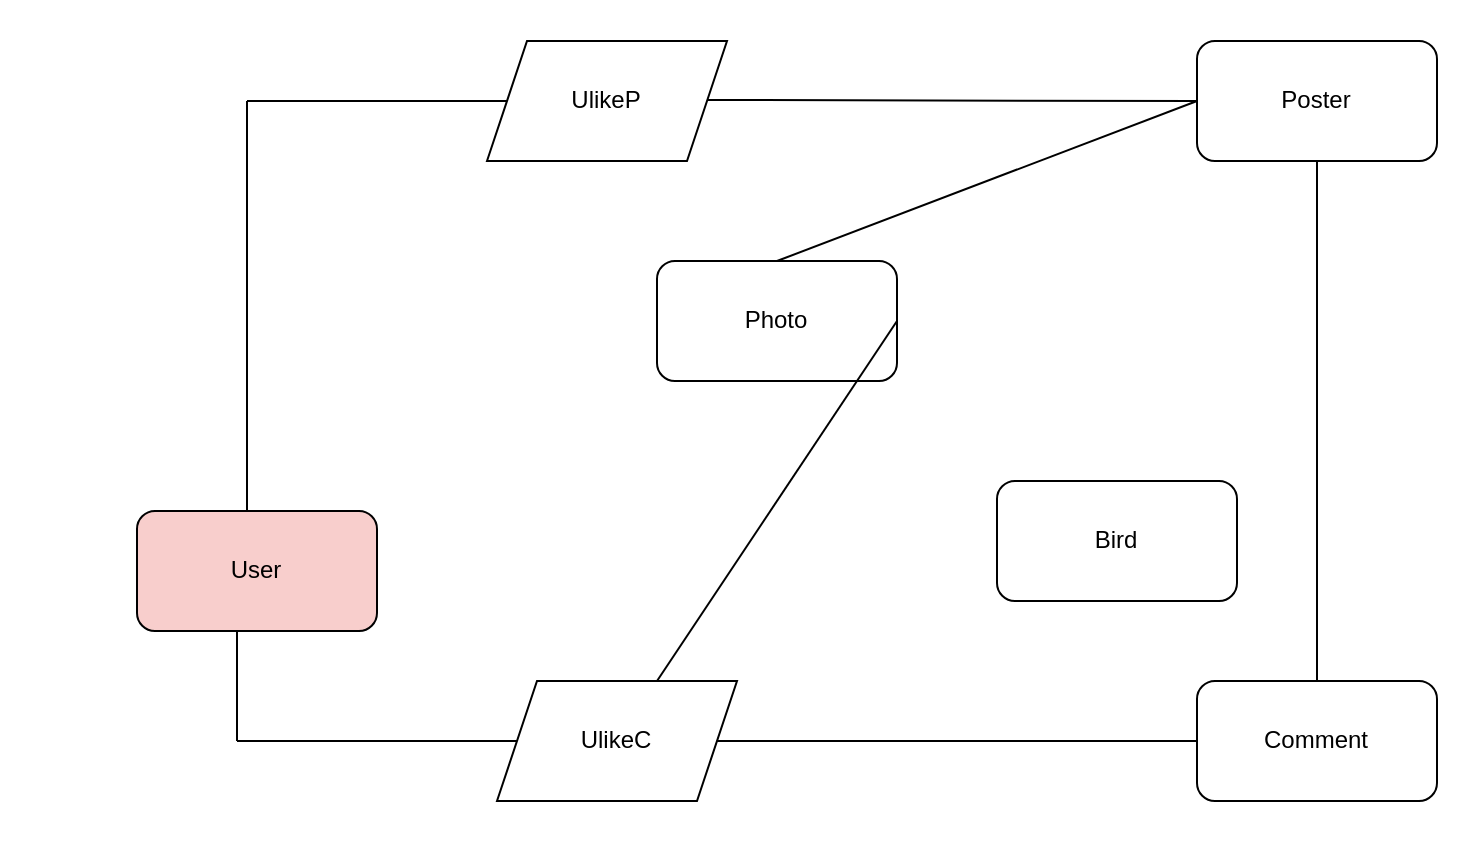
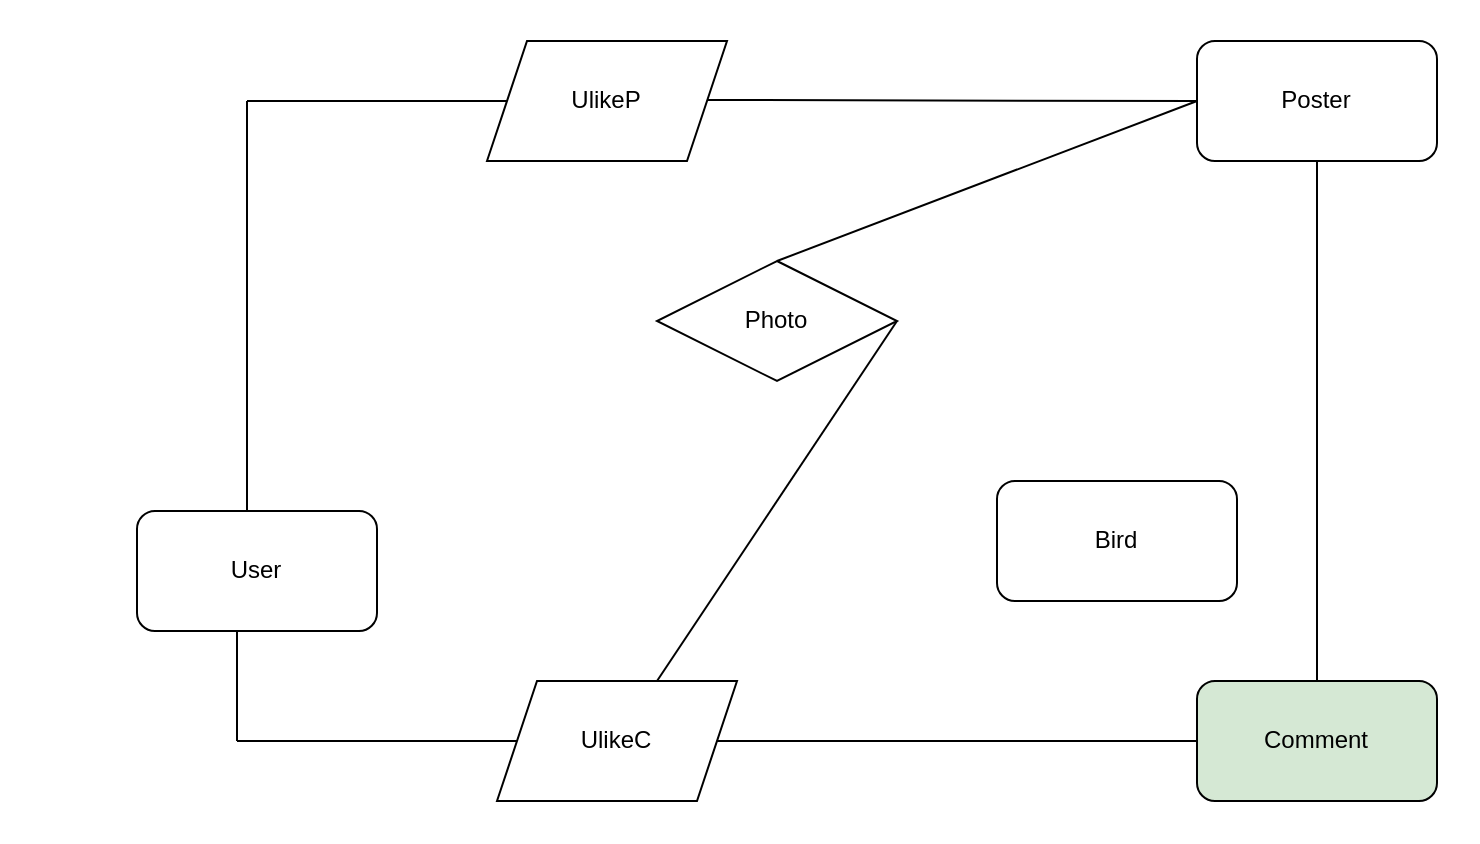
node "Photo": shape rounded rectangle -> diamond
node "User": fillcolor #f8cecc -> #ffffff
node "Comment": fillcolor #ffffff -> #d5e8d4
